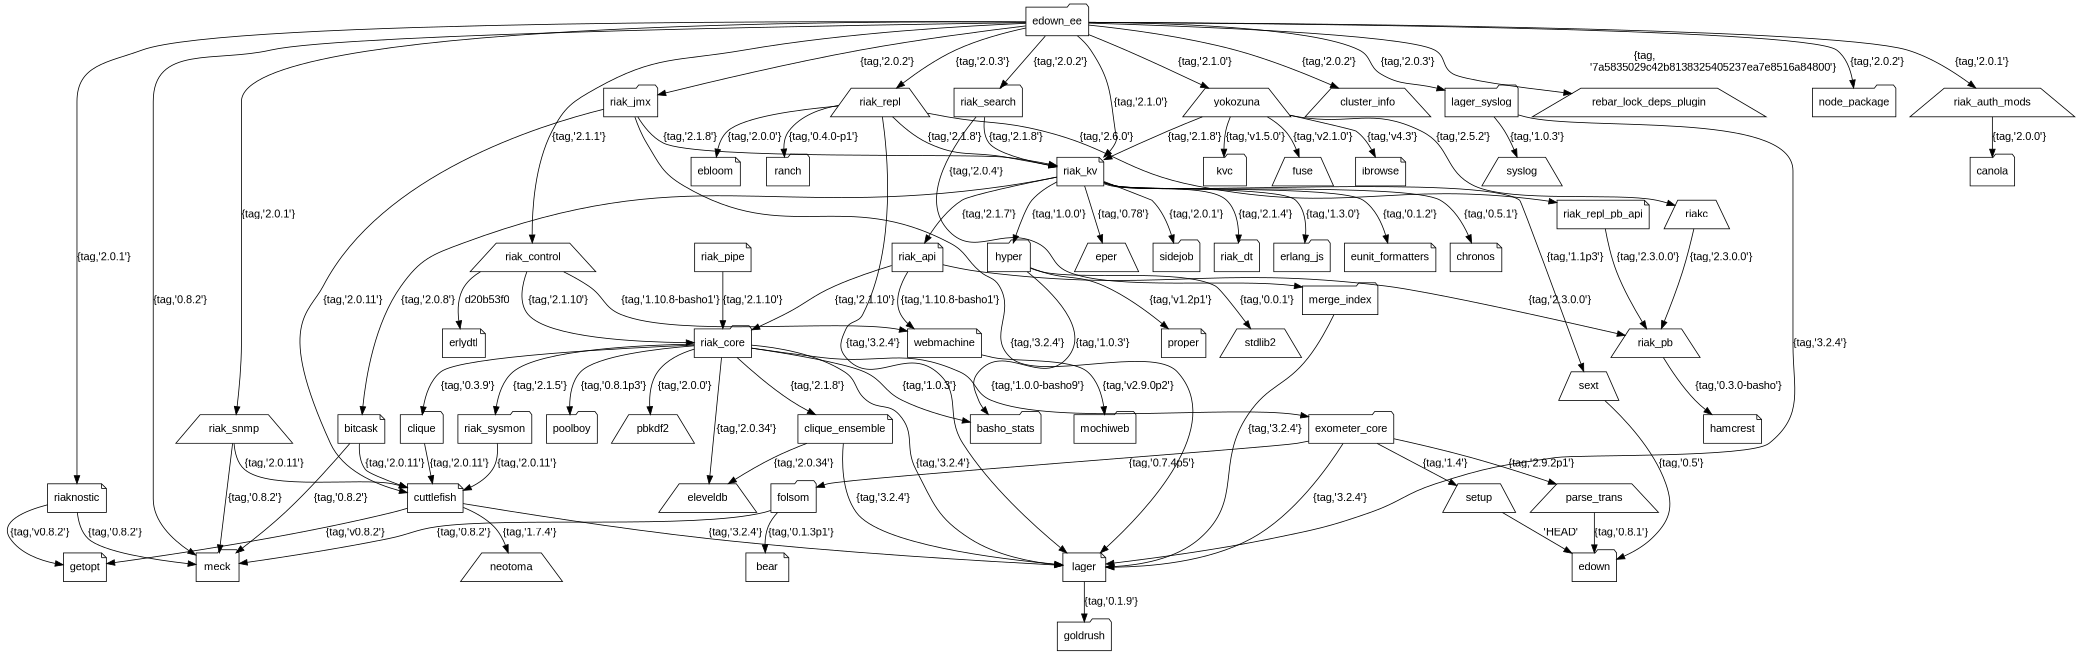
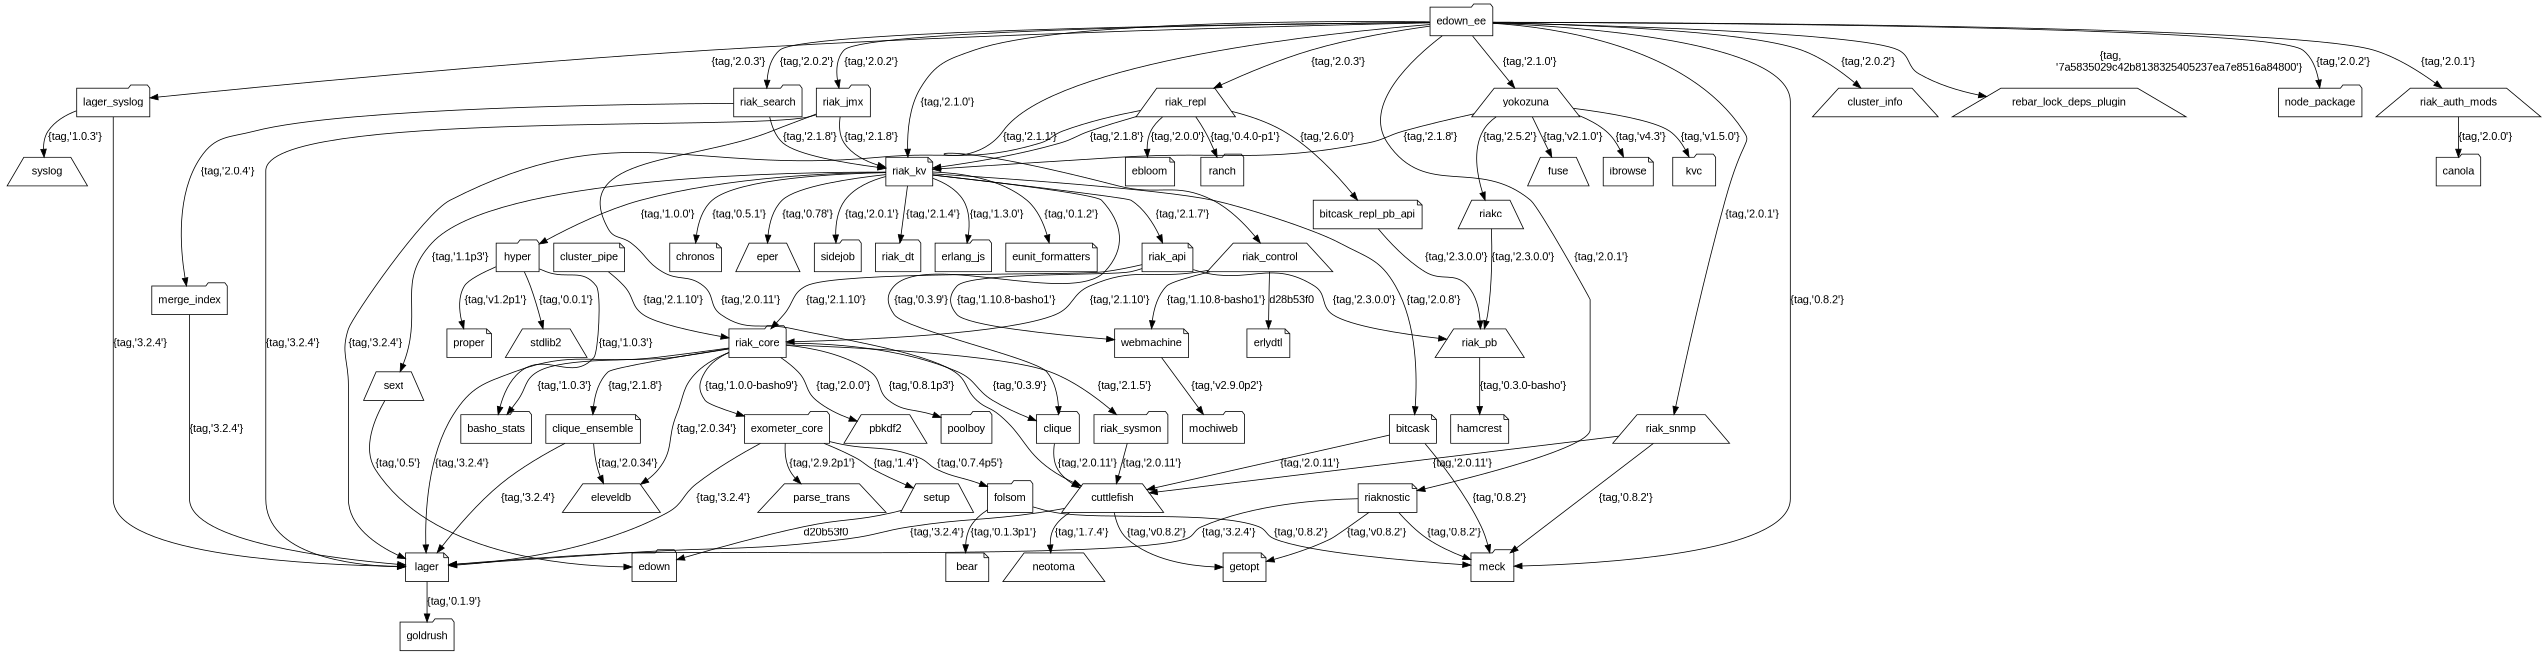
node "riak_repl_pb_api": label "riak_repl_pb_api" -> "bitcask_repl_pb_api"
node "riak_pipe": label "riak_pipe" -> "cluster_pipe"
edge "riak_kv" -> "clique": added, label "{tag,'0.3.9'}"
edge "riak_control" -> "erlydtl": label "d20b53f0" -> "d28b53f0"
node "cuttlefish": shape note -> trapezium
edge "parse_trans" -> "edown": removed, label "{tag,'0.8.1'}"
edge "setup" -> "edown": label "'HEAD'" -> "d20b53f0"
edge "riaknostic" -> "lager": added, label "{tag,'3.2.4'}"
